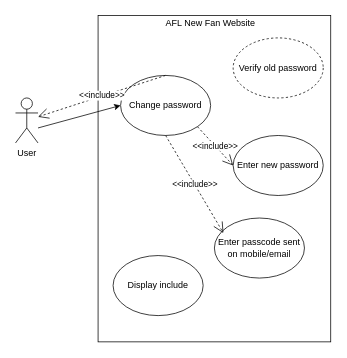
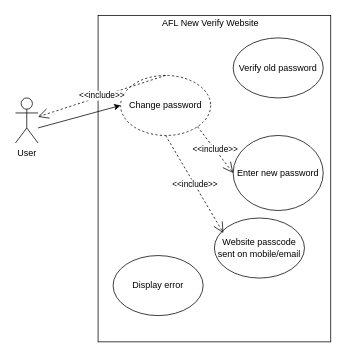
node "AFL New Fan Website": label "AFL New Fan Website" -> "AFL New Verify Website"
node "Verify old password": style dashed -> solid
node "Change password": style solid -> dashed
node "Enter new password": size 90x60 -> 90x75
node "Enter passcode sent on mobile/email": label "Enter passcode sent on mobile/email" -> "Website passcode sent on mobile/email"
node "Display include": label "Display include" -> "Display error"
